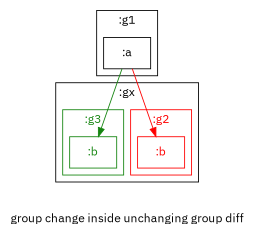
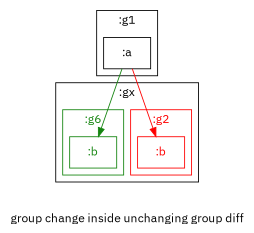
cluster ":g3": label ":g3" -> ":g6"
